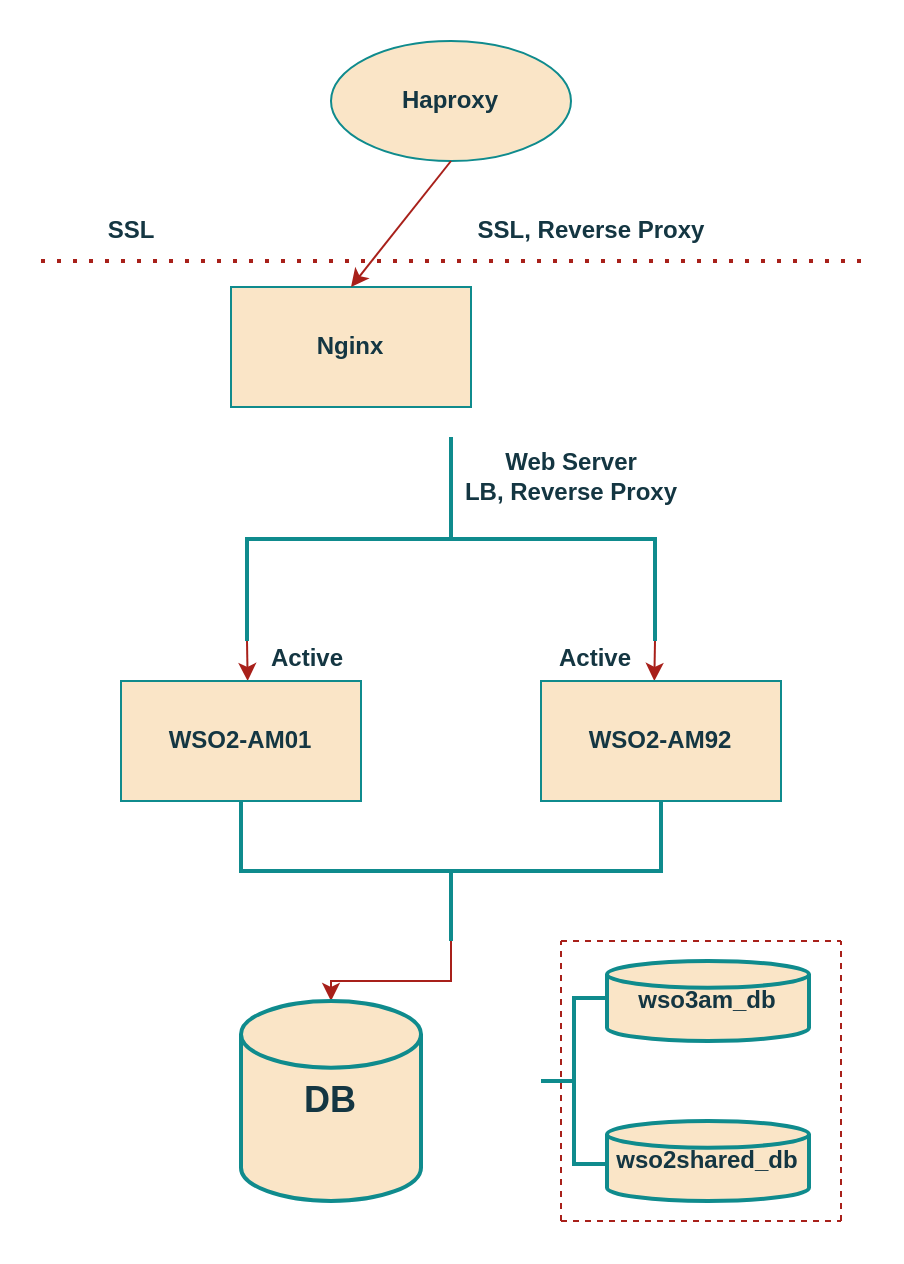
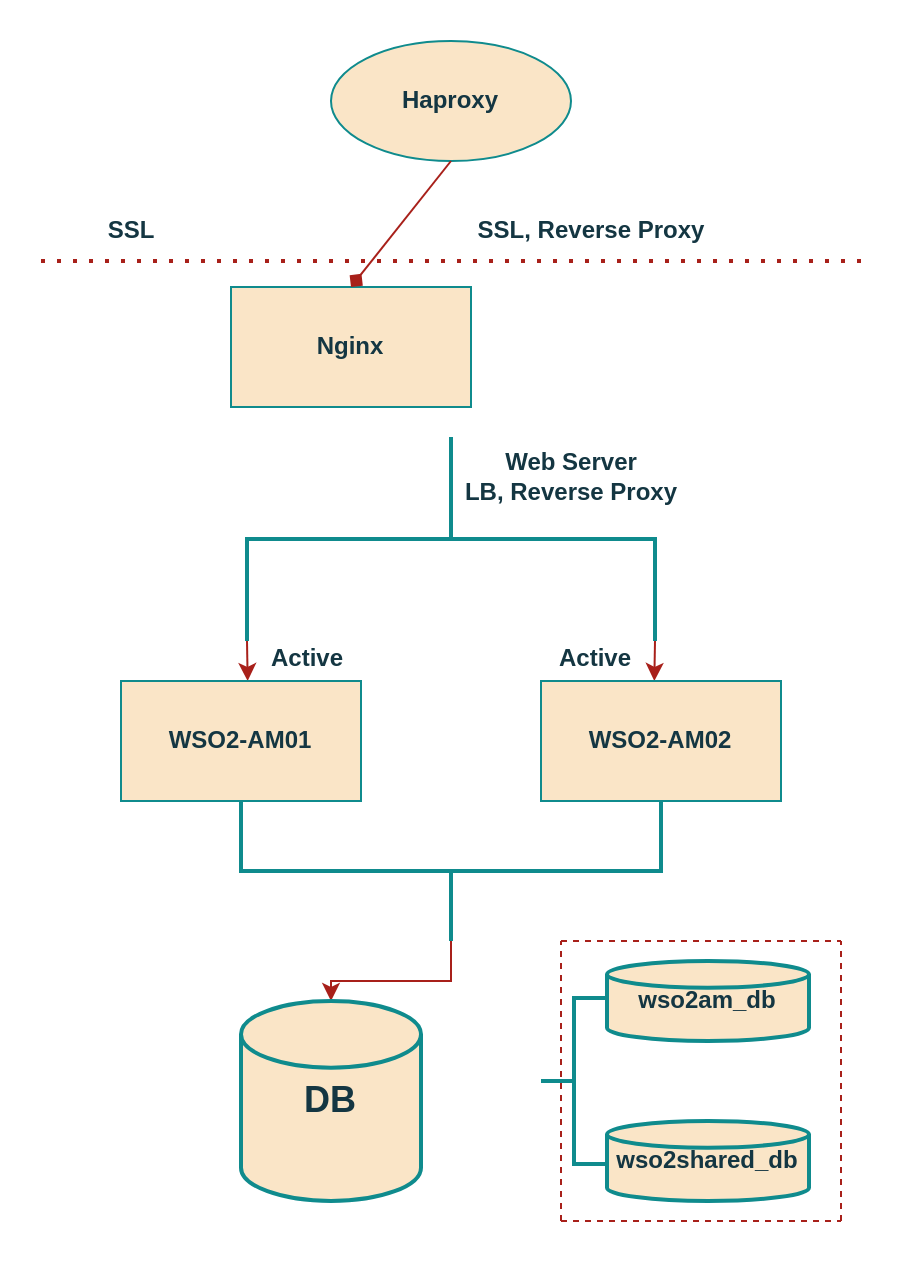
edge "Haproxy" -> "Nginx": arrowhead classic -> diamond
node "WSO2-AM92": label "WSO2-AM92" -> "WSO2-AM02"
node "wso3am_db": label "wso3am_db" -> "wso2am_db"
